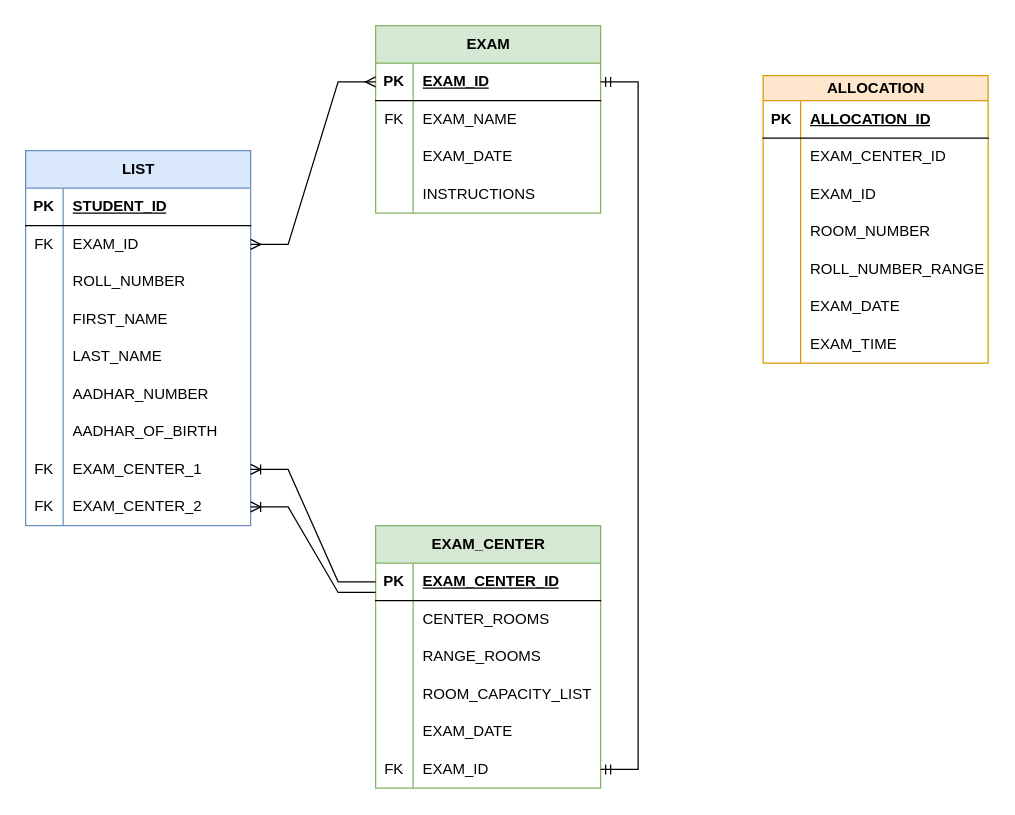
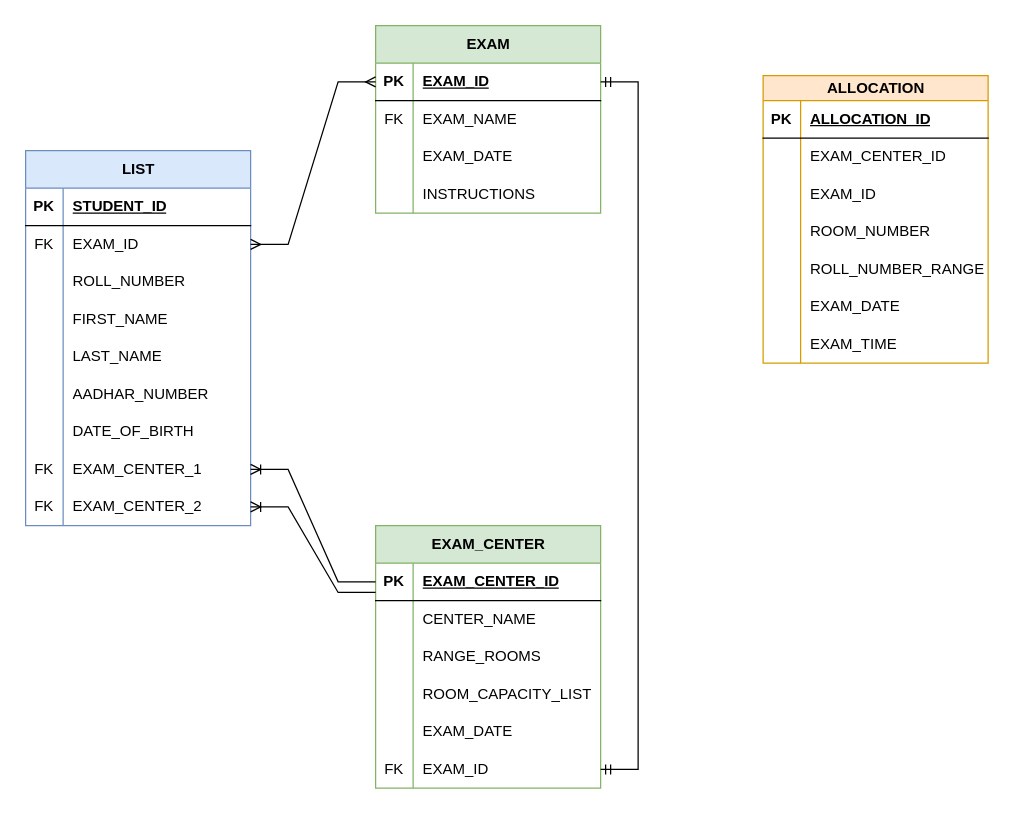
node "AADHAR_OF_BIRTH": label "AADHAR_OF_BIRTH" -> "DATE_OF_BIRTH"
node "CENTER_ROOMS": label "CENTER_ROOMS" -> "CENTER_NAME"
